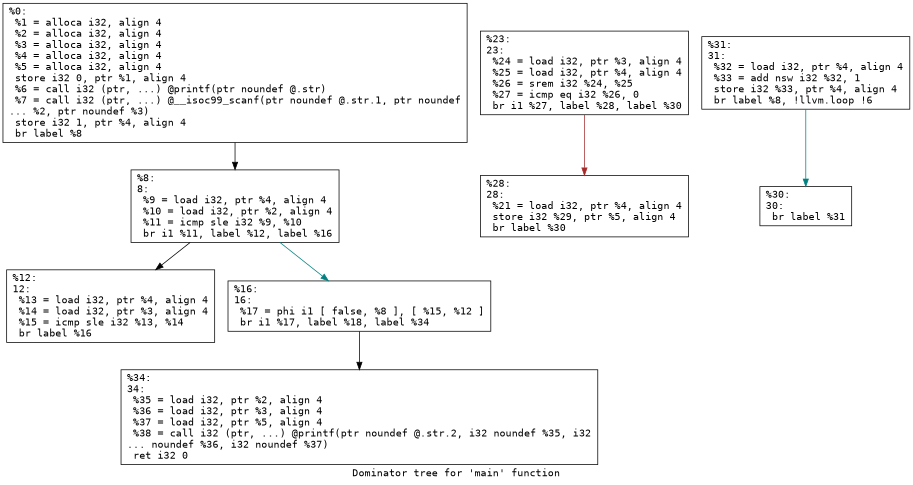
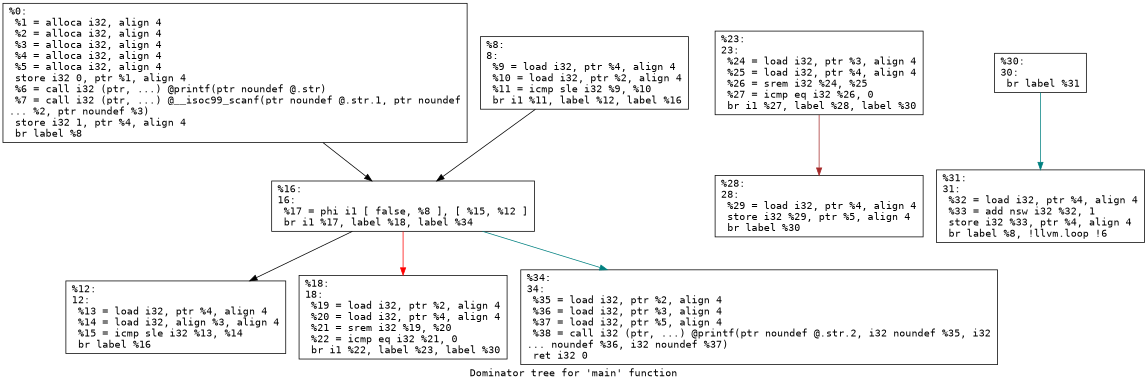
edge "%31:" -> "%30:": reversed
edge "%0:" -> "%8:": now "%0:" -> "%16:"
node "%28:": text "%21 = load i32, ptr %4, align 4" -> "%29 = load i32, ptr %4, align 4"
edge "%8:" -> "%12:": now "%16:" -> "%12:"
edge "%8:" -> "%16:": color teal -> black
node "%12:": text "%14 = load i32, ptr %3, align 4" -> "%14 = load i32, align %3, align 4"
node "%18:": added
edge "%16:" -> "%34:": color black -> teal
